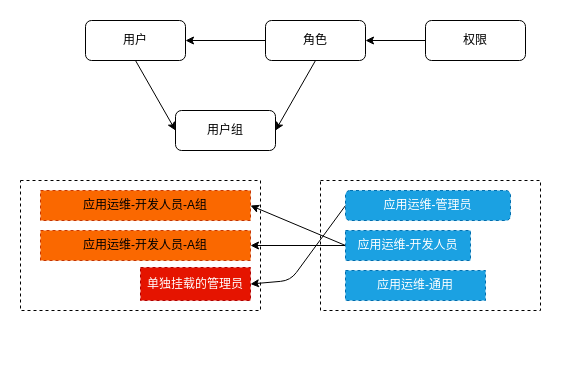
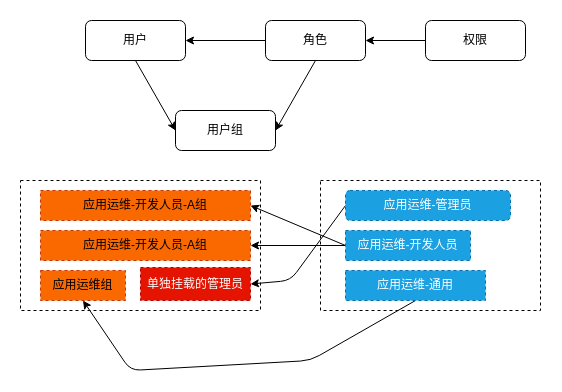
node "应用运维组": added
edge "应用运维-通用" -> "应用运维组": added
